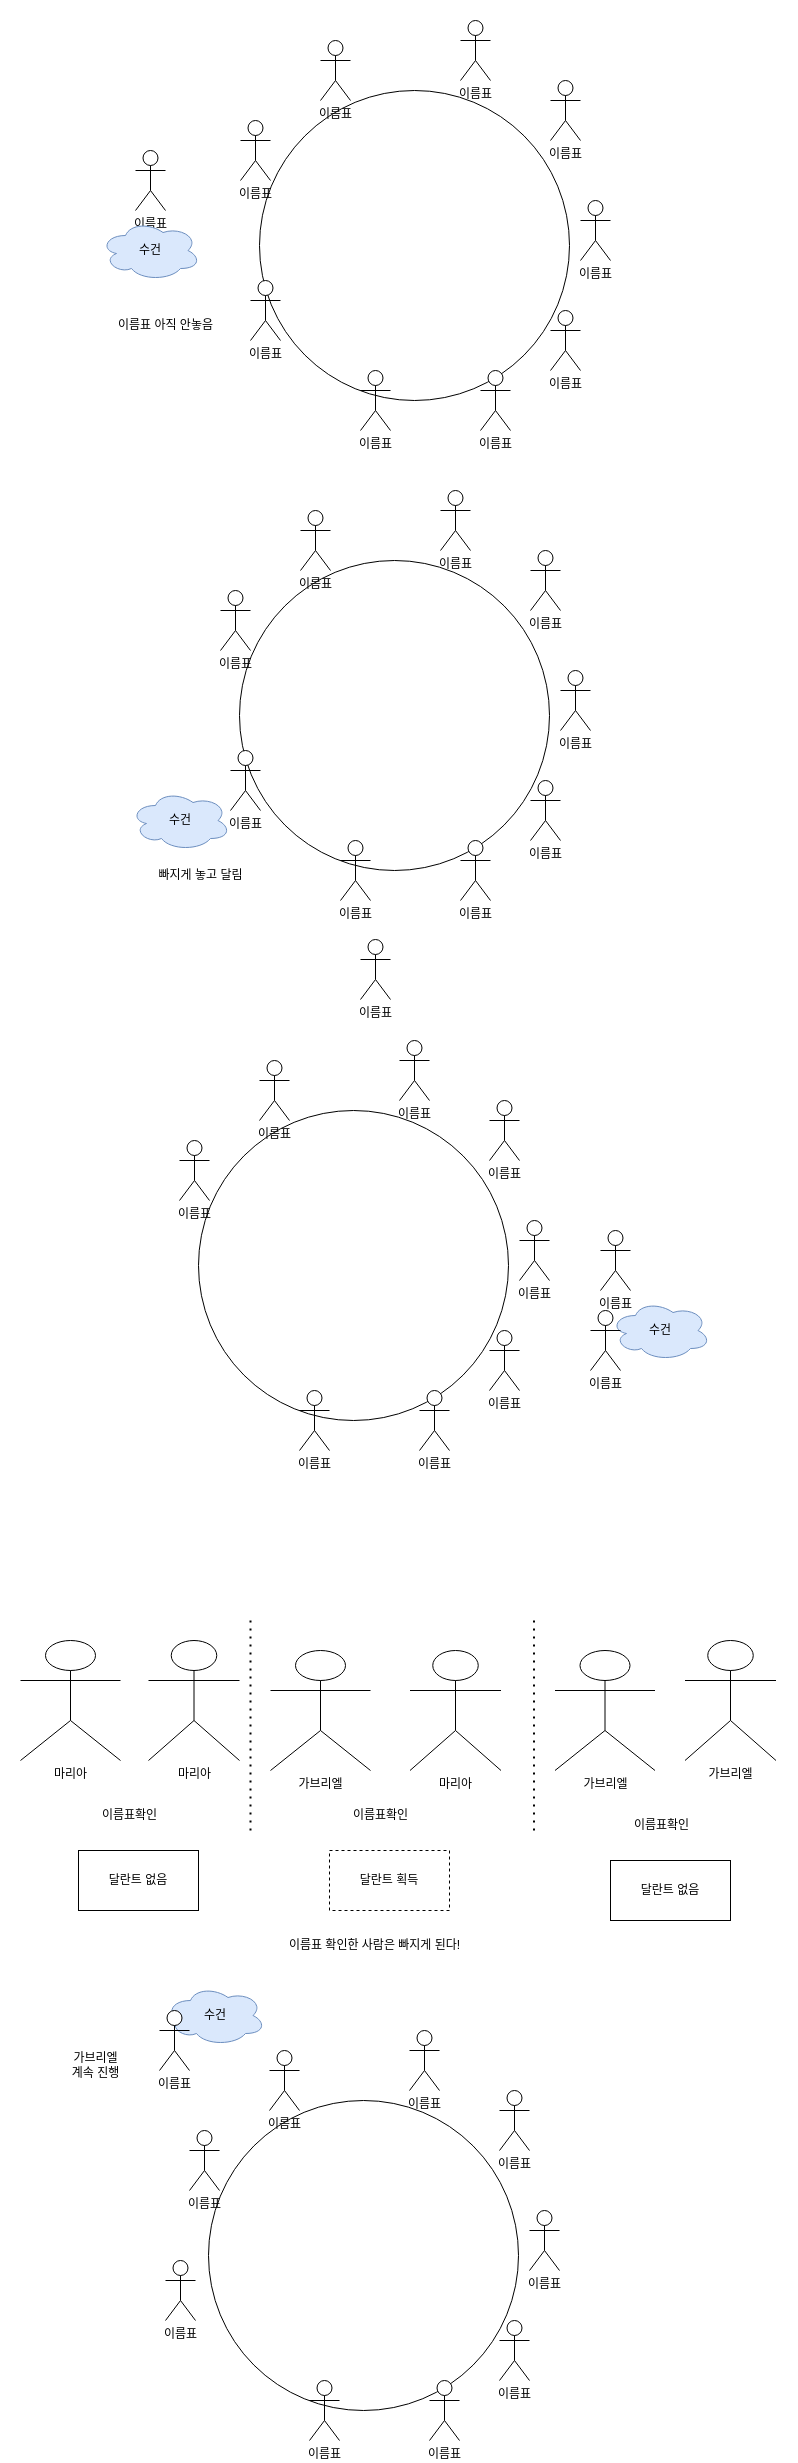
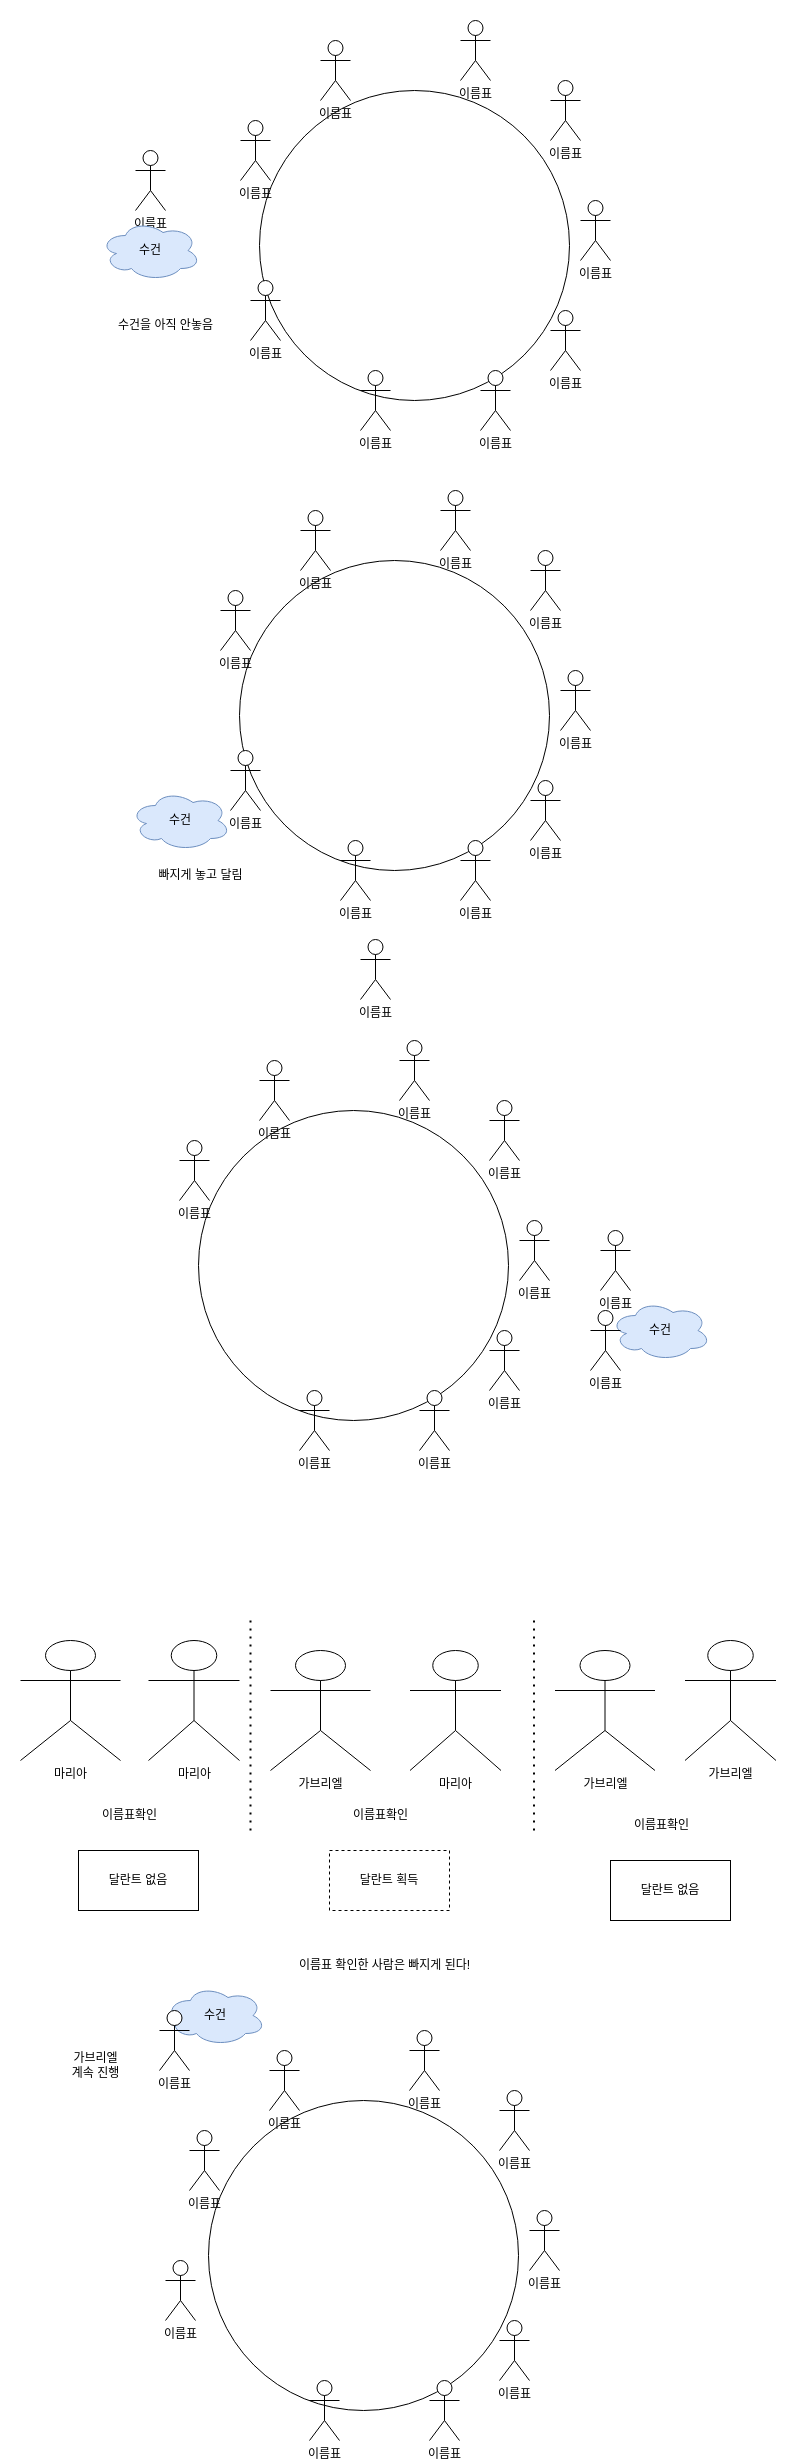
node "이름표 아직 안놓음": label "이름표 아직 안놓음" -> "수건을 아직 안놓음"
node "이름표 확인한 사람은 빠지게 된다!": moved (375, 1946) -> (385, 1966)
